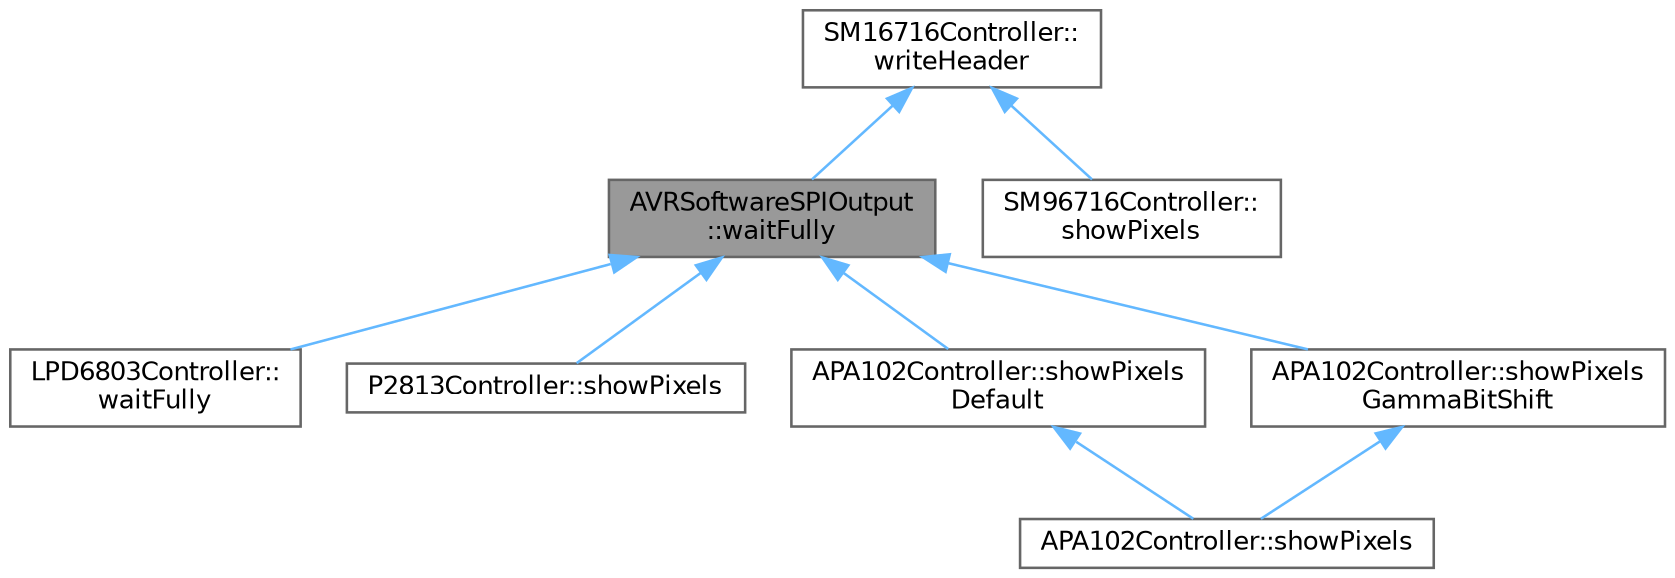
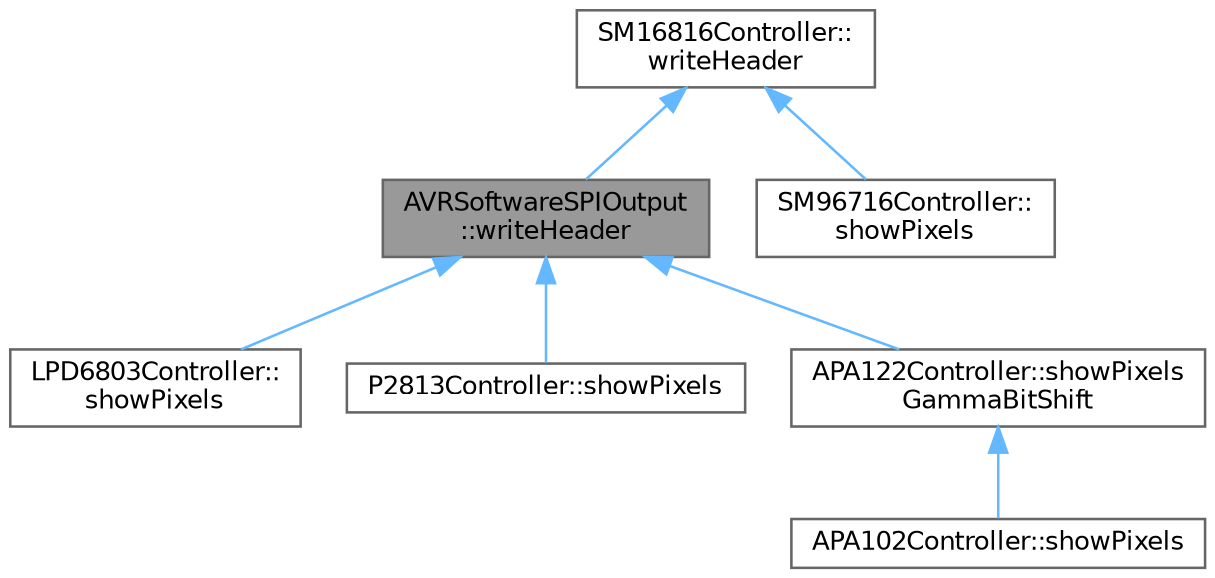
node "SM16716Controller:: writeHeader": label "SM16716Controller:: writeHeader" -> "SM16816Controller:: writeHeader"
node "AVRSoftwareSPIOutput ::waitFully": label "AVRSoftwareSPIOutput ::waitFully" -> "AVRSoftwareSPIOutput ::writeHeader"
node "LPD6803Controller:: waitFully": label "LPD6803Controller:: waitFully" -> "LPD6803Controller:: showPixels"
node "APA102Controller::showPixels Default": removed
node "APA102Controller::showPixels GammaBitShift": label "APA102Controller::showPixels GammaBitShift" -> "APA122Controller::showPixels GammaBitShift"
